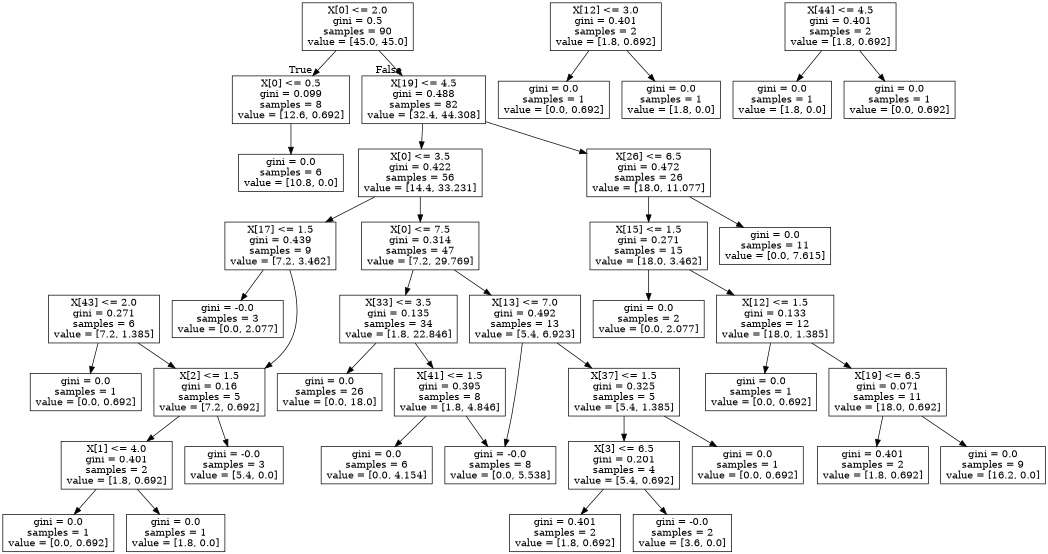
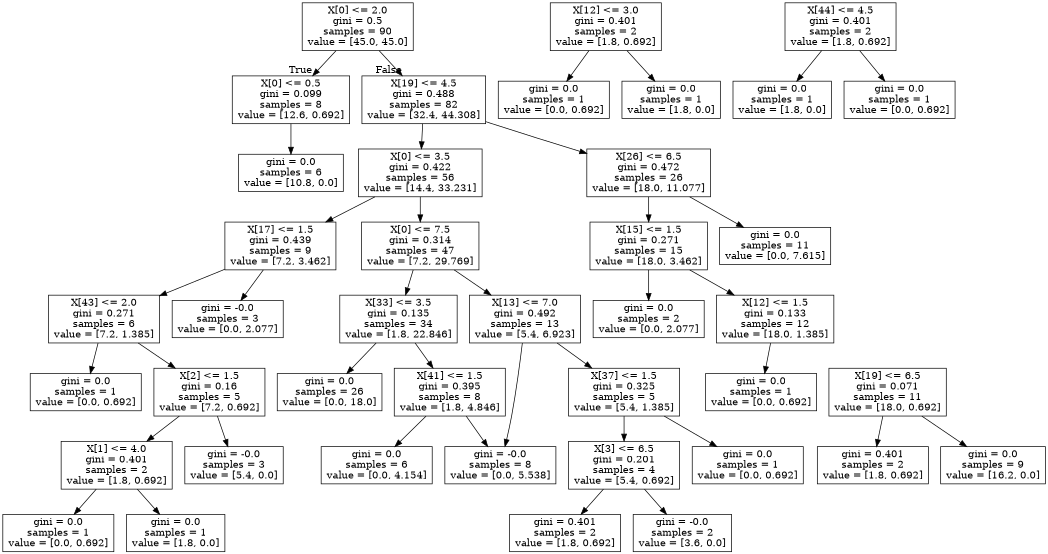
edge "X[17] <= 1.5 gini = 0.439 samples = 9 value = [7.2, 3.462]" -> "X[2] <= 1.5 gini = 0.16 samples = 5 value = [7.2, 0.692]": now "X[17] <= 1.5 gini = 0.439 samples = 9 value = [7.2, 3.462]" -> "X[43] <= 2.0 gini = 0.271 samples = 6 value = [7.2, 1.385]"
edge "X[12] <= 1.5 gini = 0.133 samples = 12 value = [18.0, 1.385]" -> "X[19] <= 6.5 gini = 0.071 samples = 11 value = [18.0, 0.692]": removed
